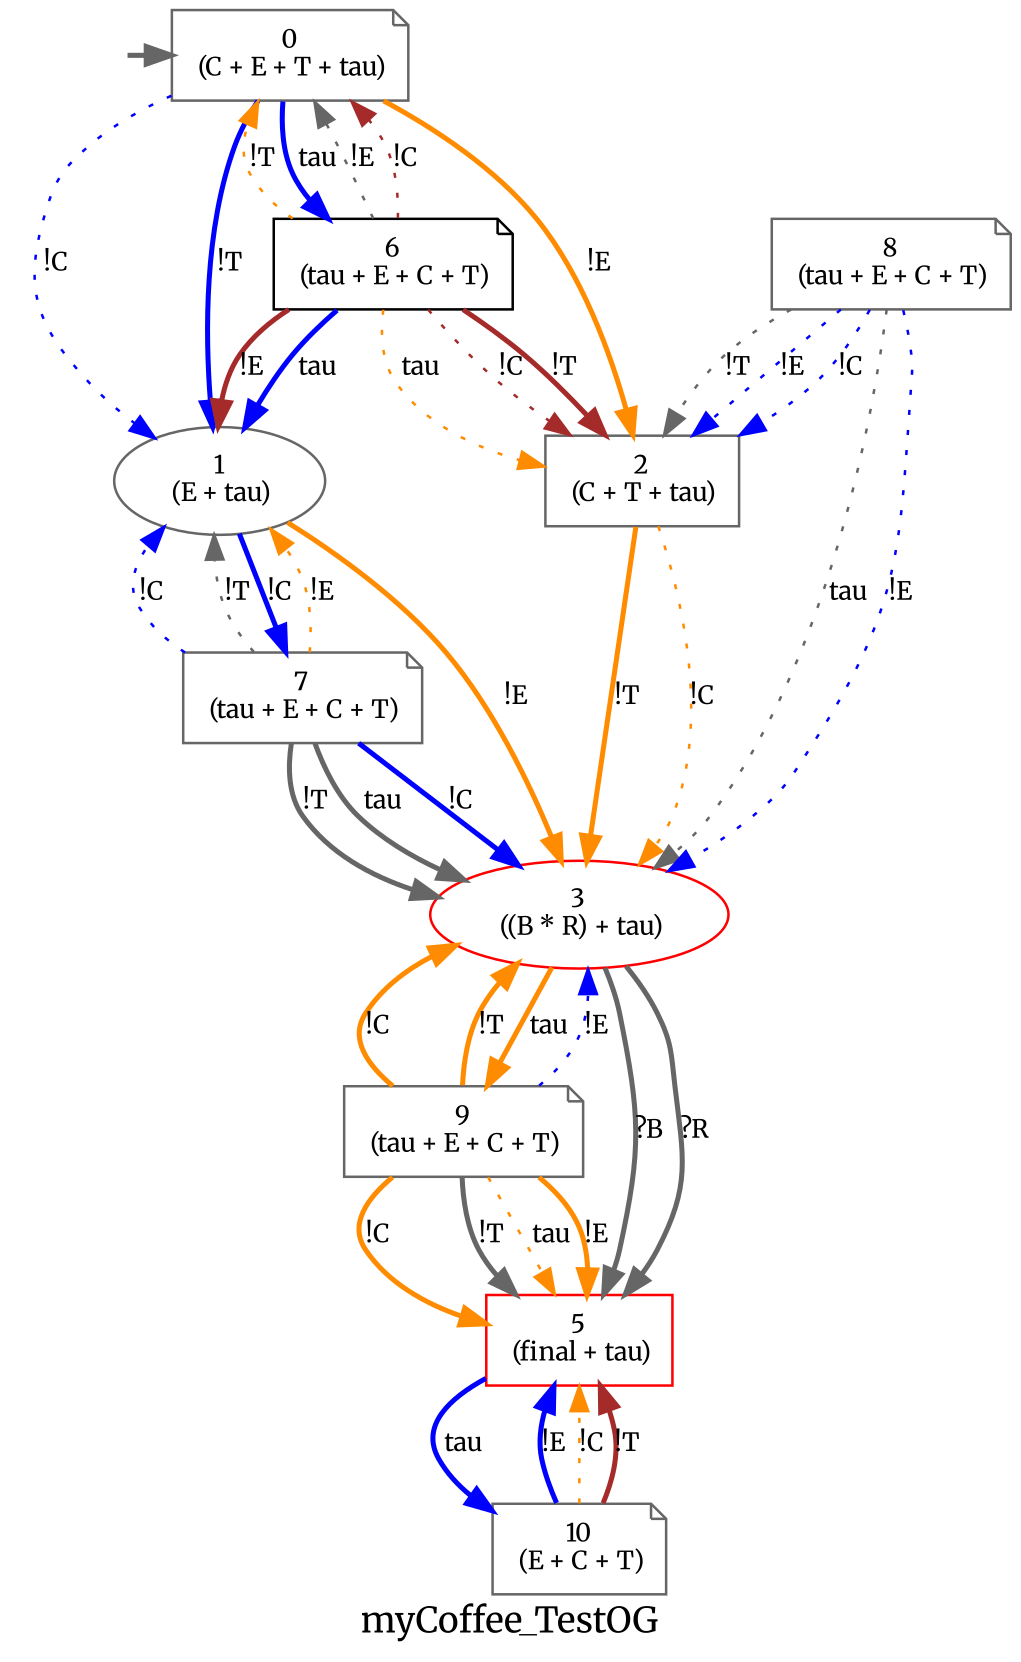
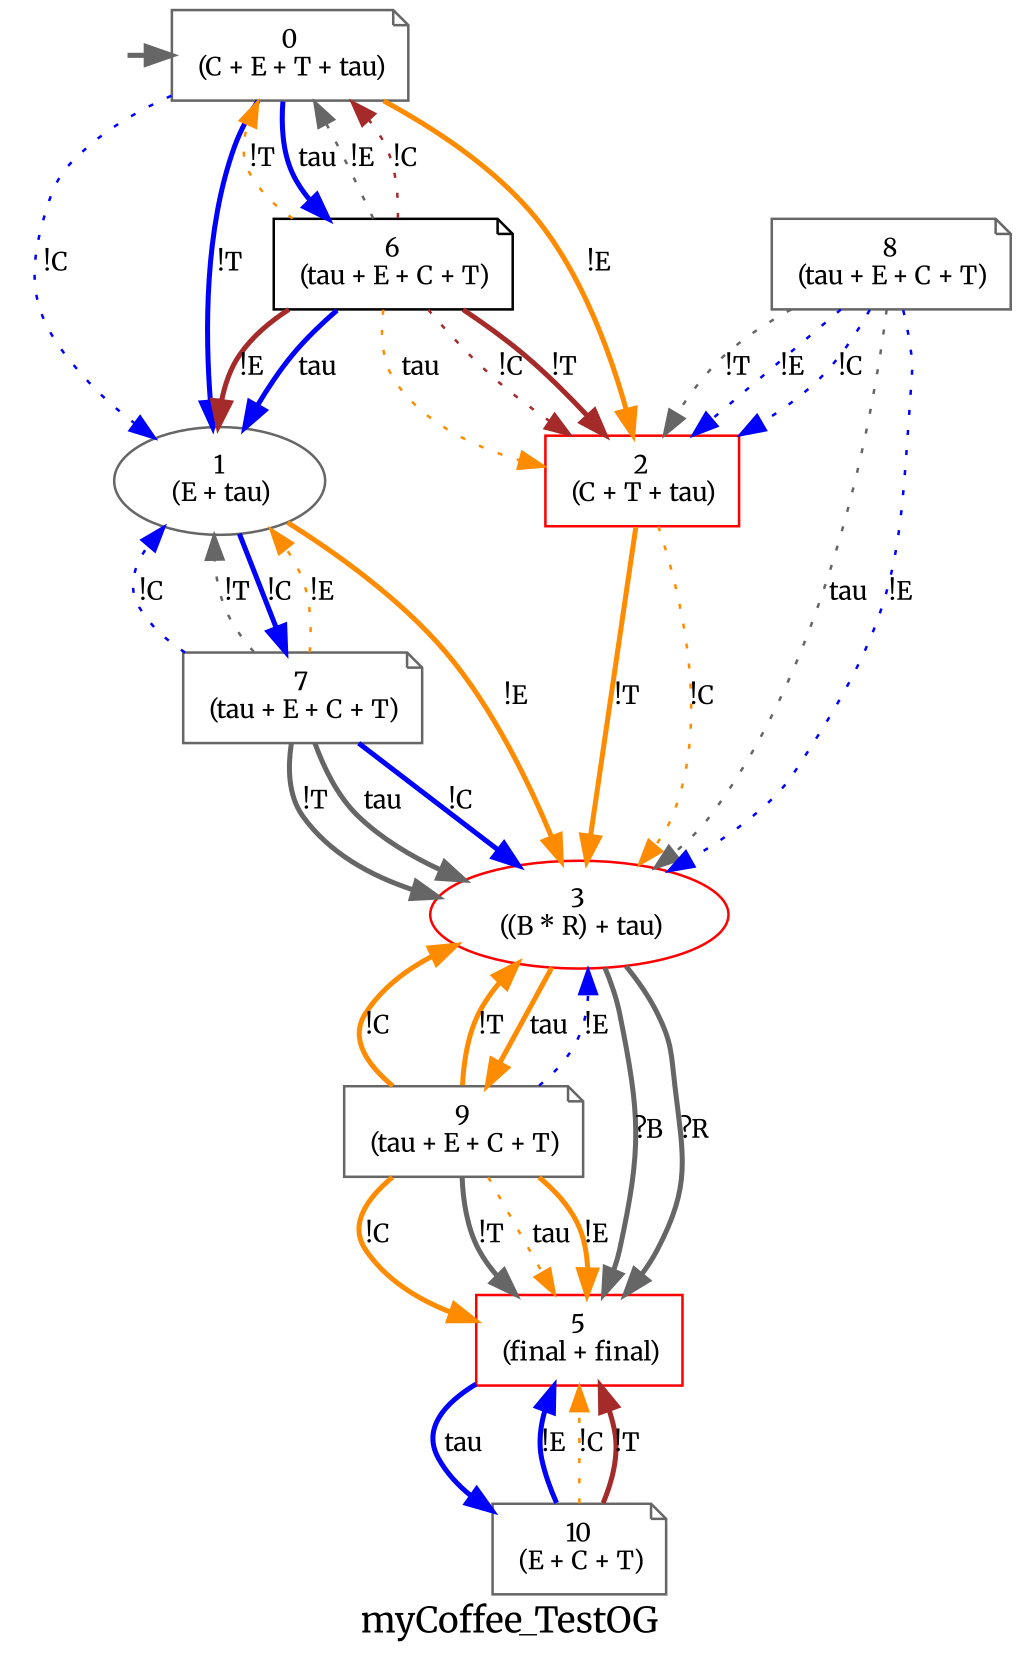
node "2 (C + T + tau)": color gray40 -> red
node "5 (final + tau)": label "5 (final + tau)" -> "5 (final + final)"
